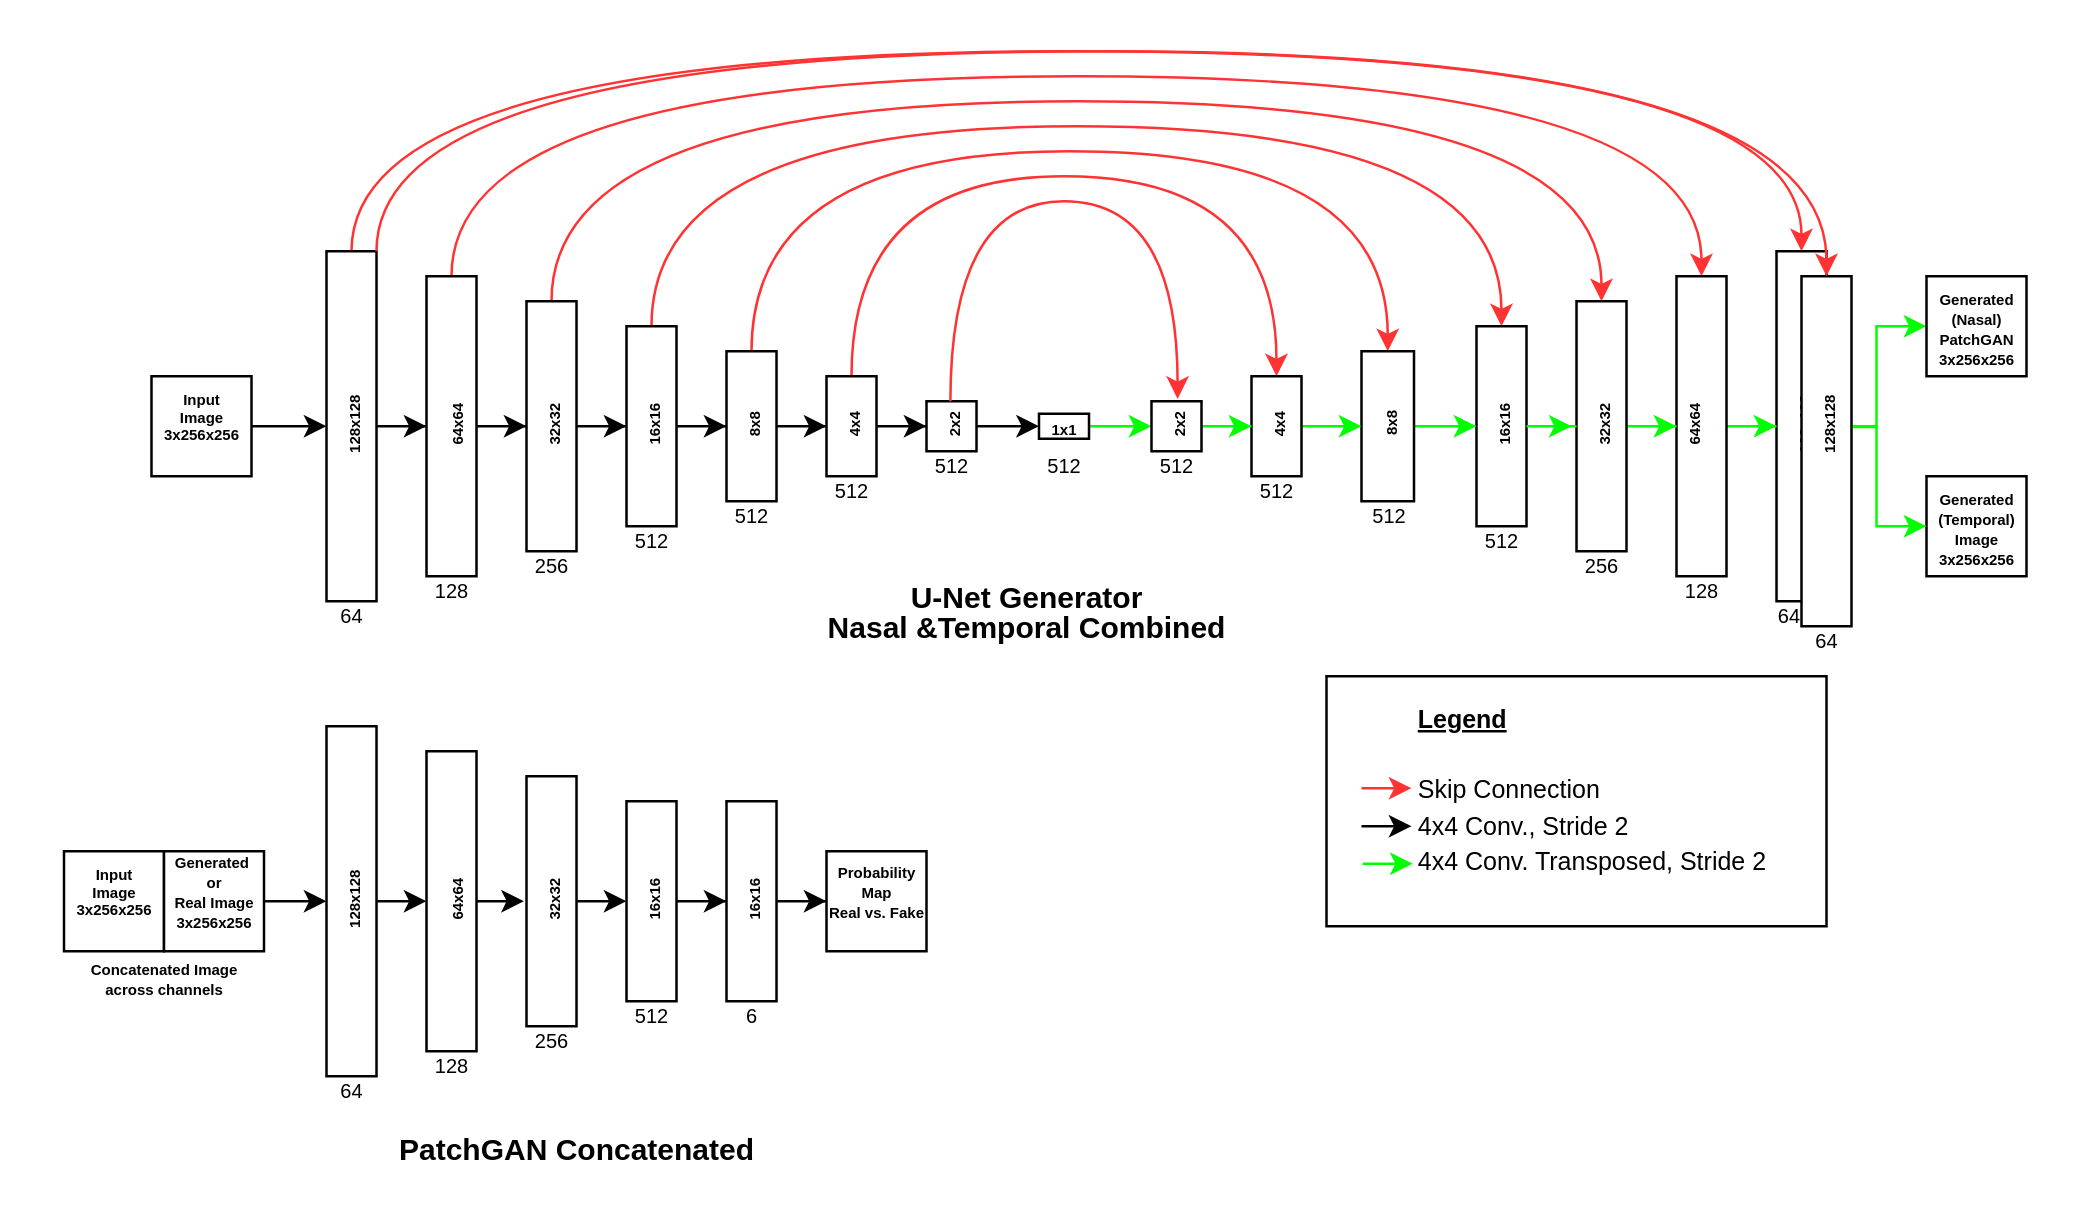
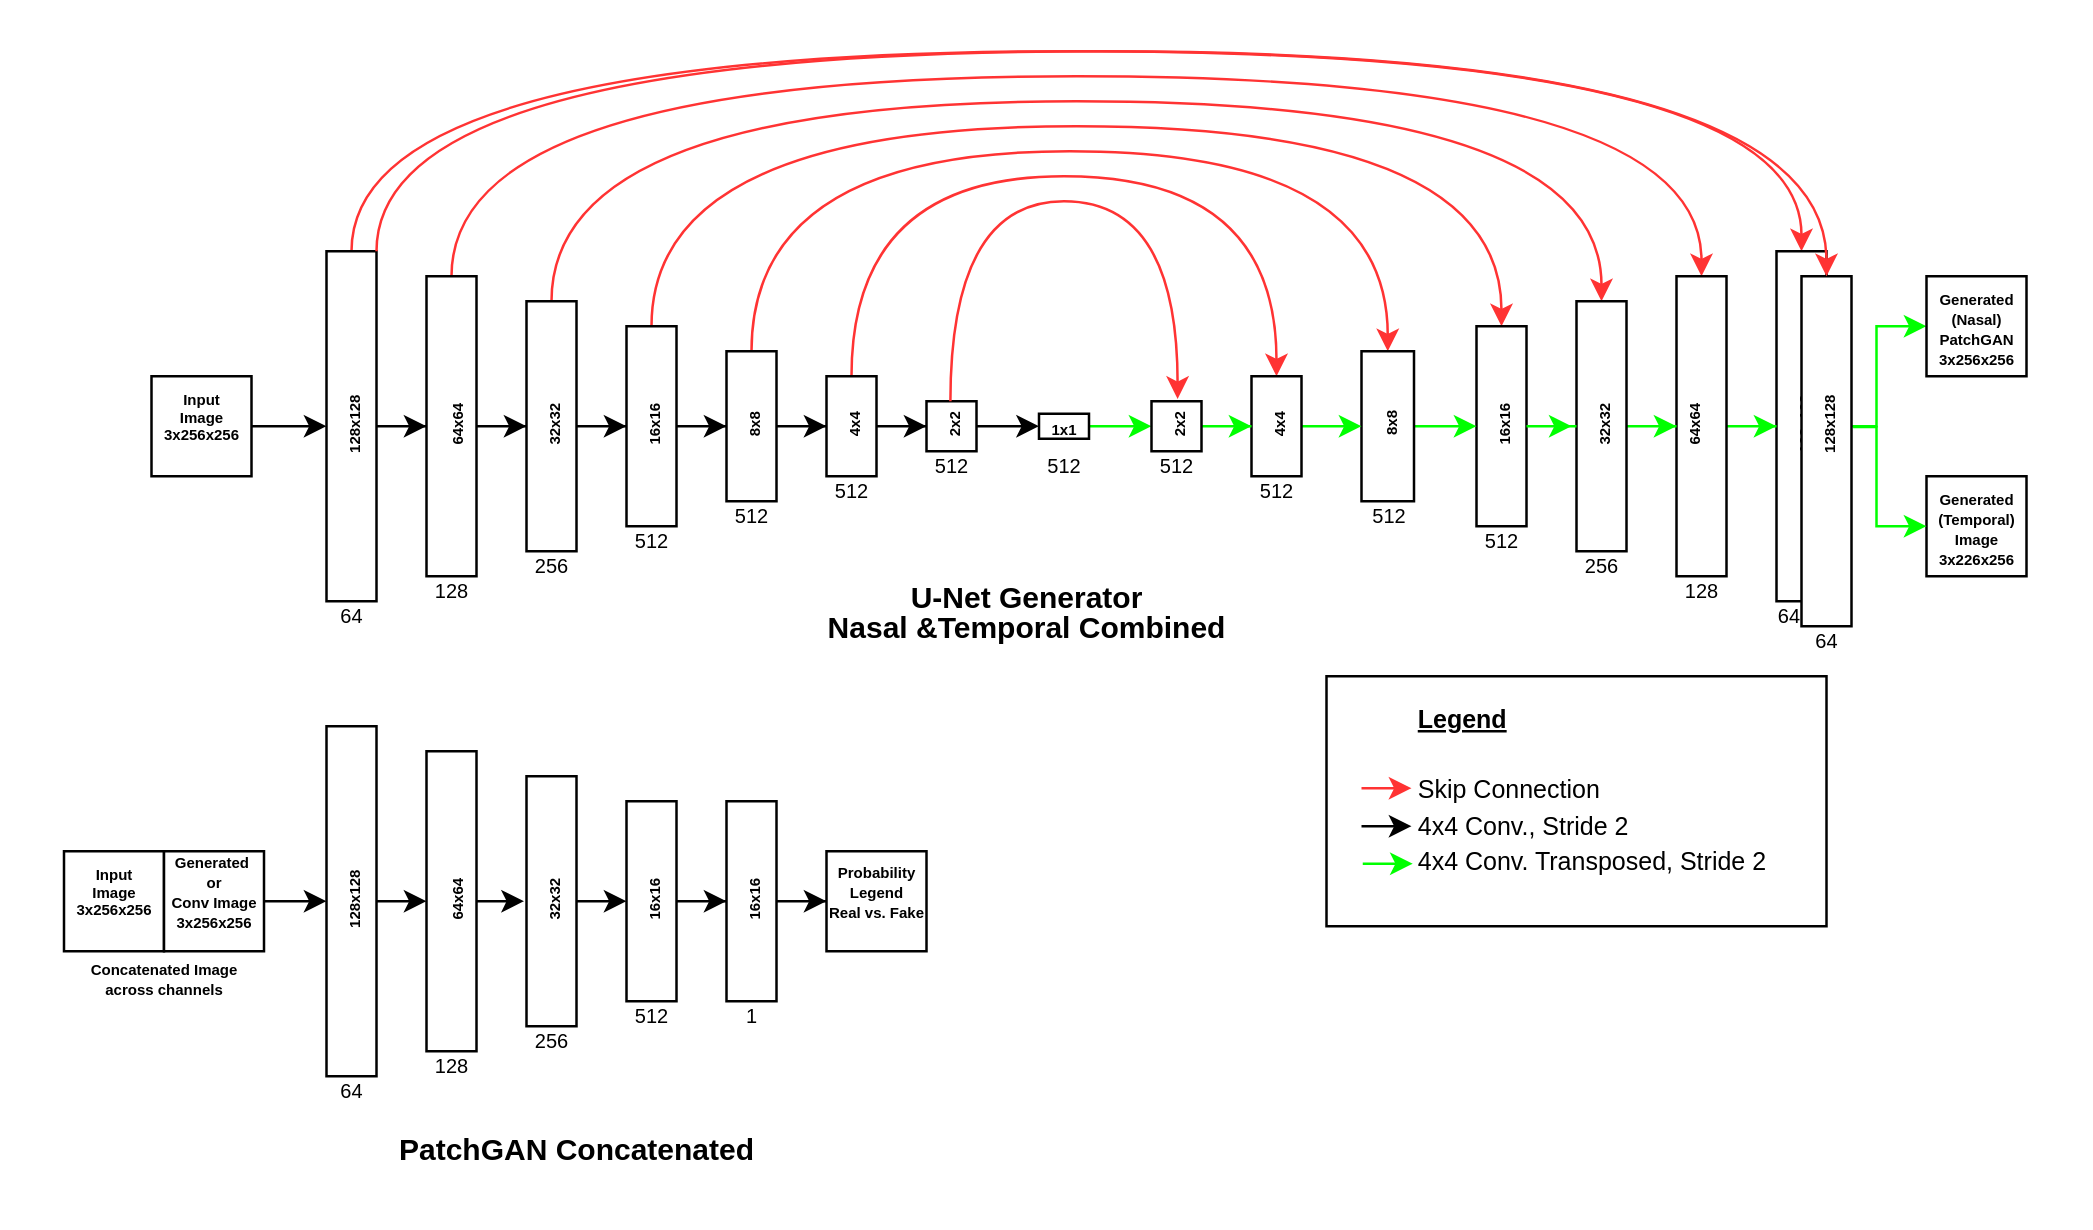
node "Generated (Temporal) Image 3x256x256": label "Generated (Temporal) Image 3x256x256" -> "Generated (Temporal) Image 3x226x256"
node "Generated or Real Image 3x256x256": label "Generated or Real Image 3x256x256" -> "Generated or Conv Image 3x256x256"
node "Probability Map Real vs. Fake": label "Probability Map Real vs. Fake" -> "Probability Legend Real vs. Fake"
node "6": label "6" -> "1"
